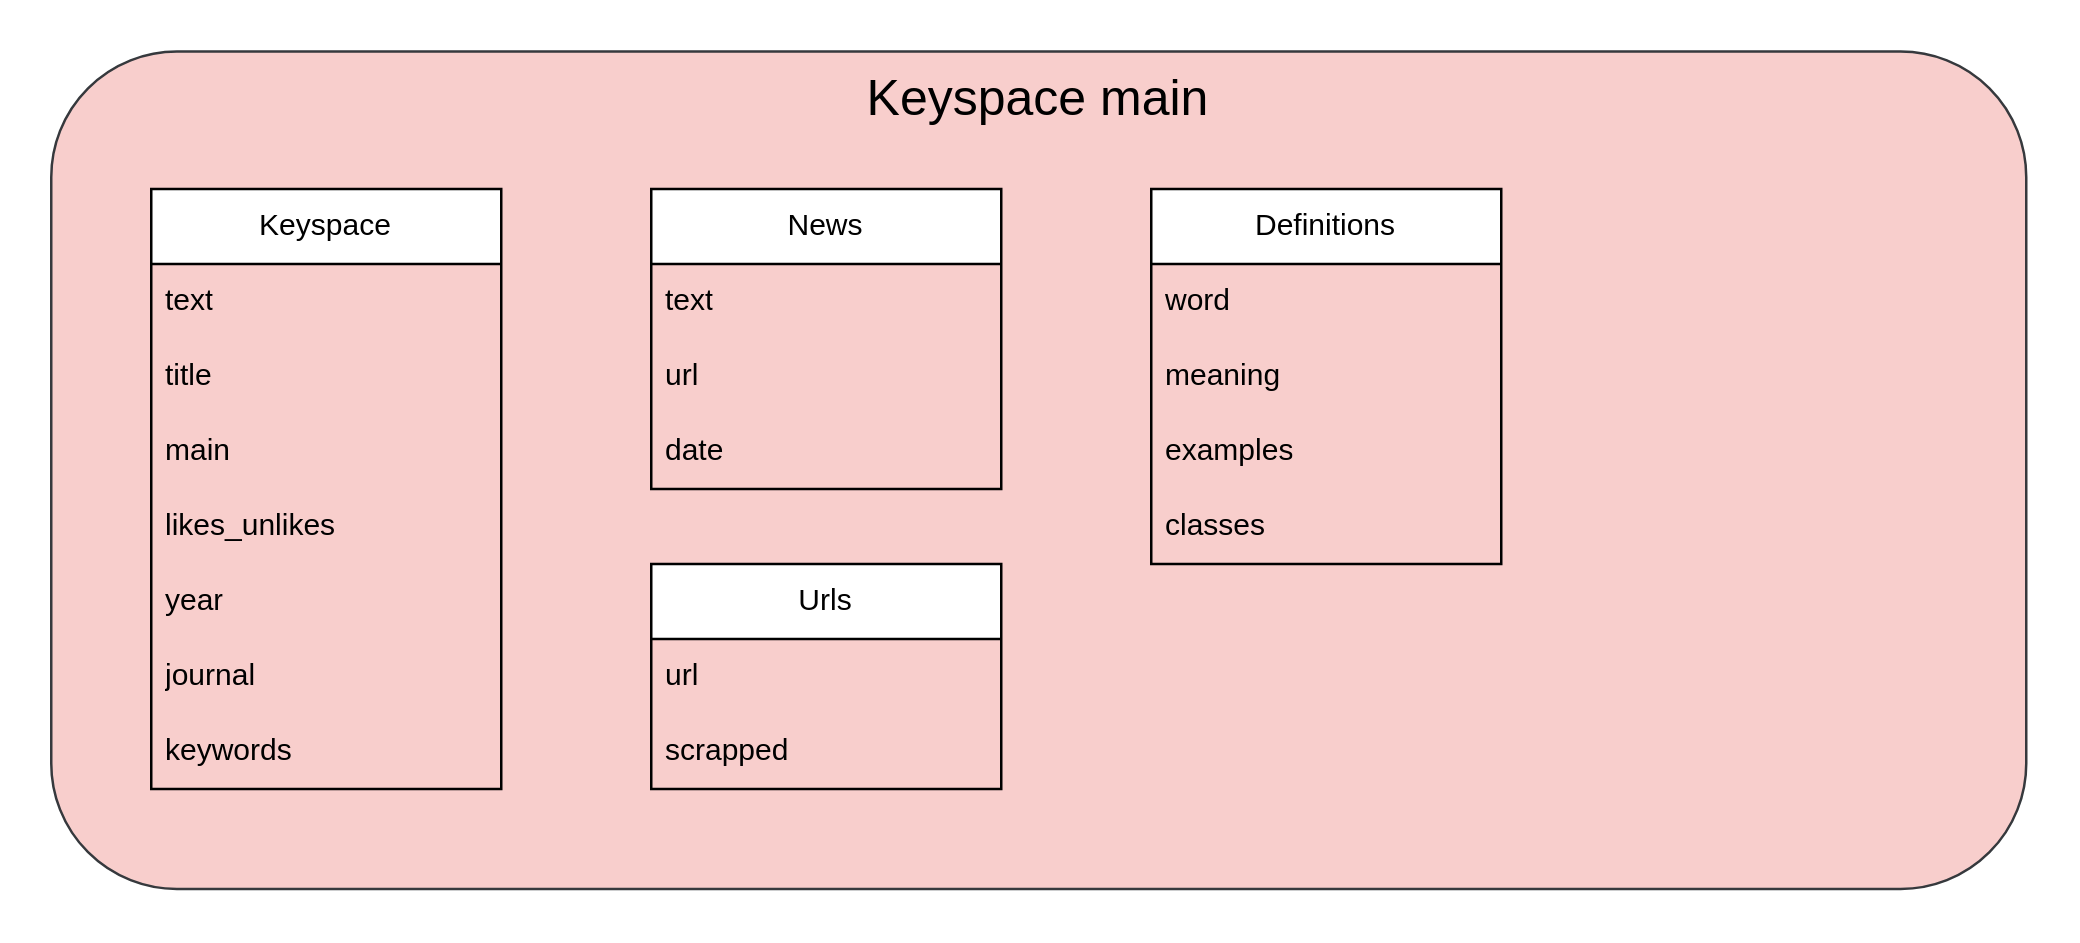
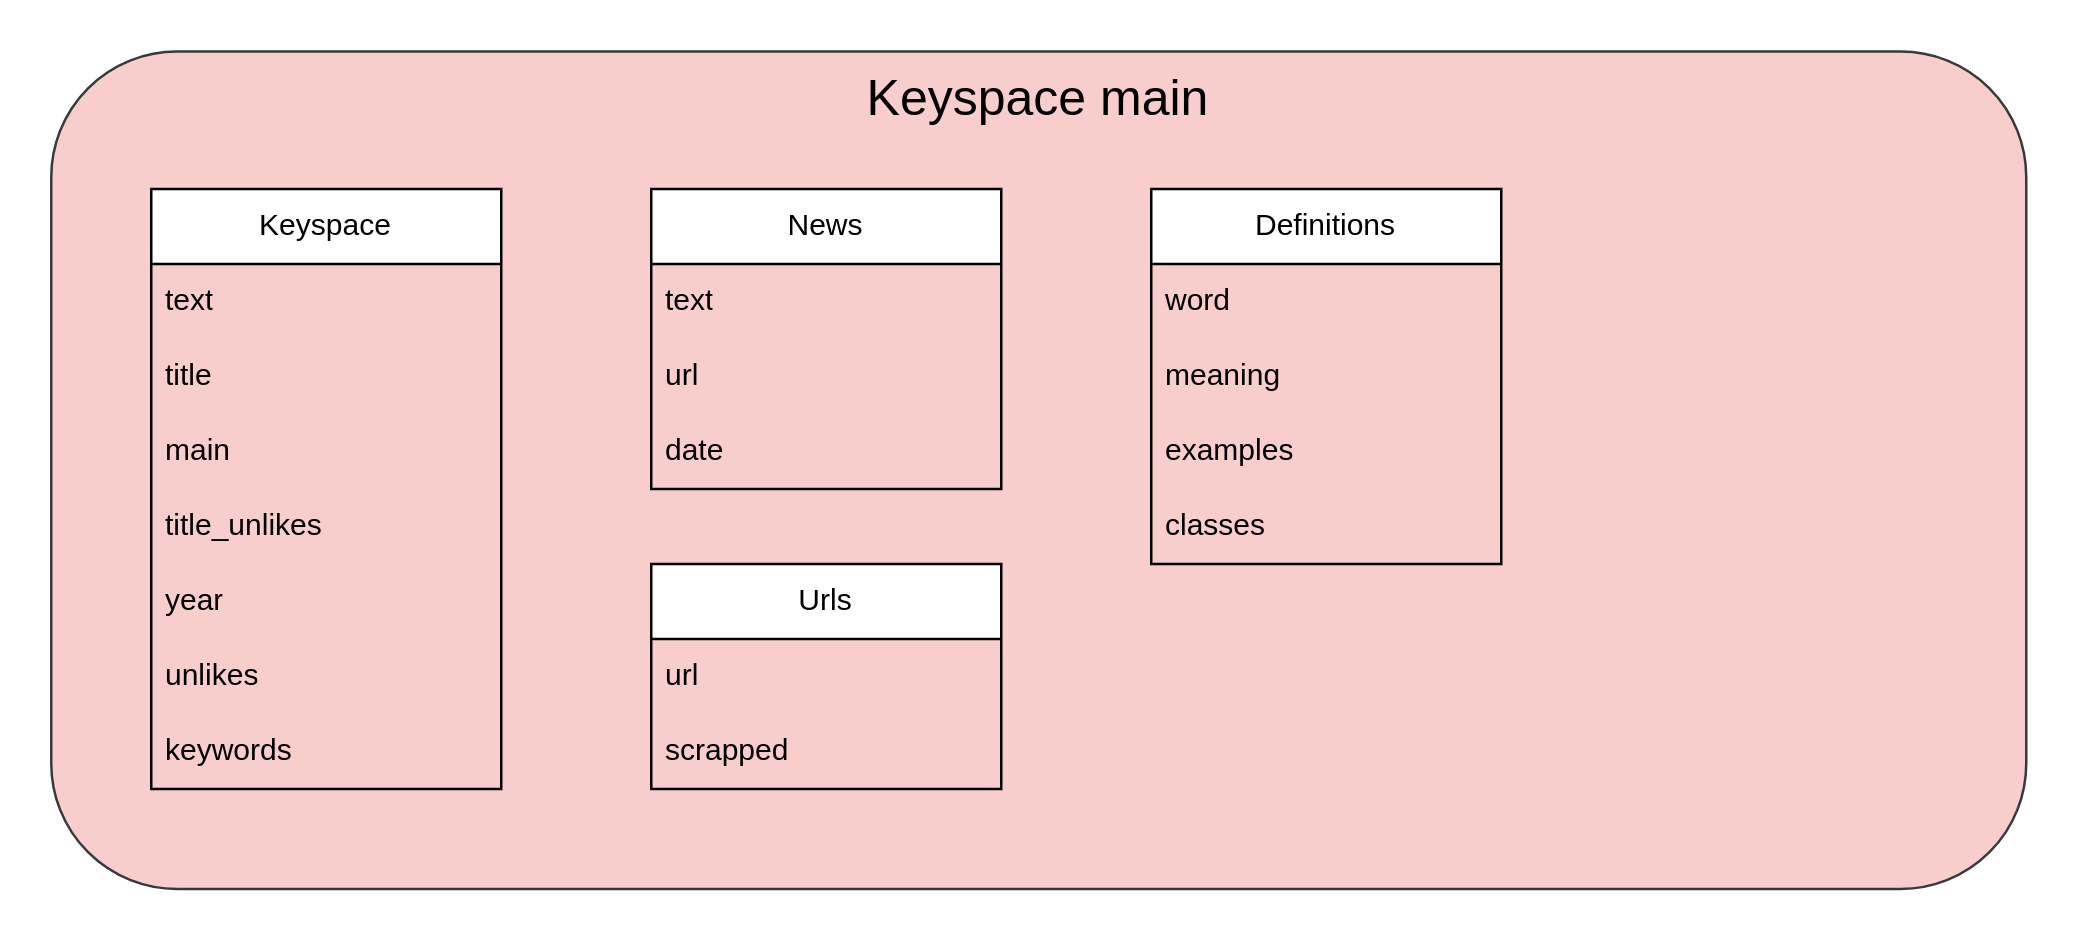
node "likes_unlikes": label "likes_unlikes" -> "title_unlikes"
node "journal": label "journal" -> "unlikes"
